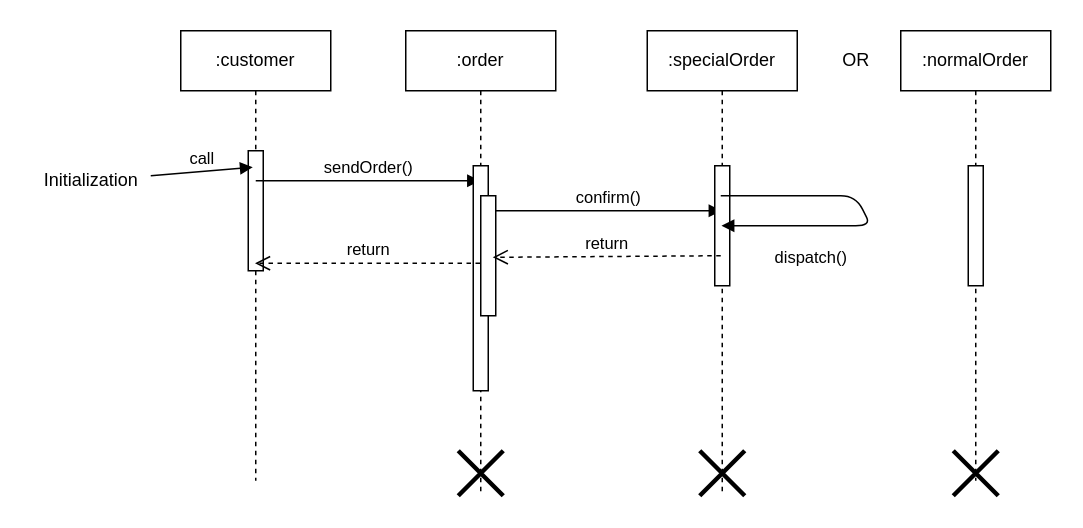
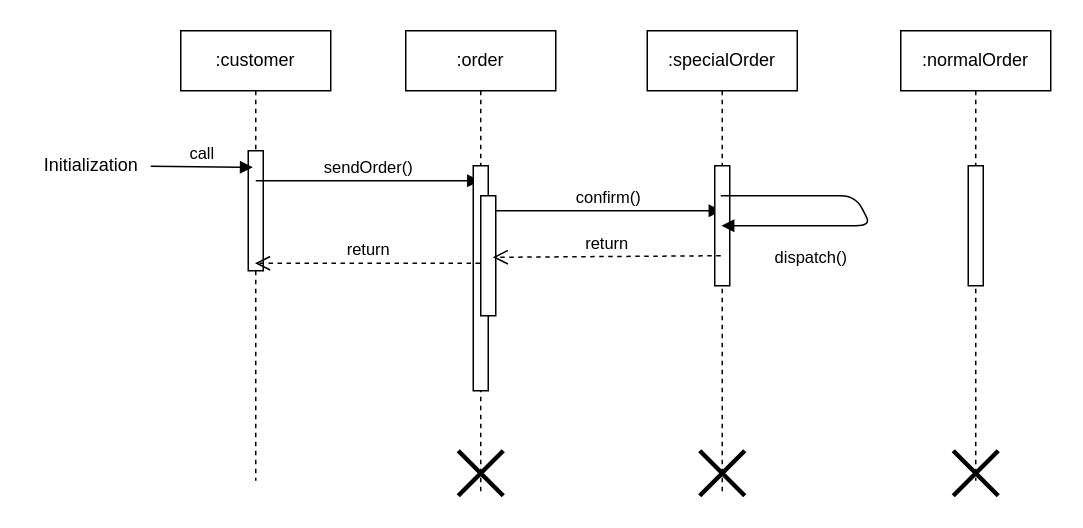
node "OR": removed
node "Initialization": moved (91, 181) -> (91, 166)
